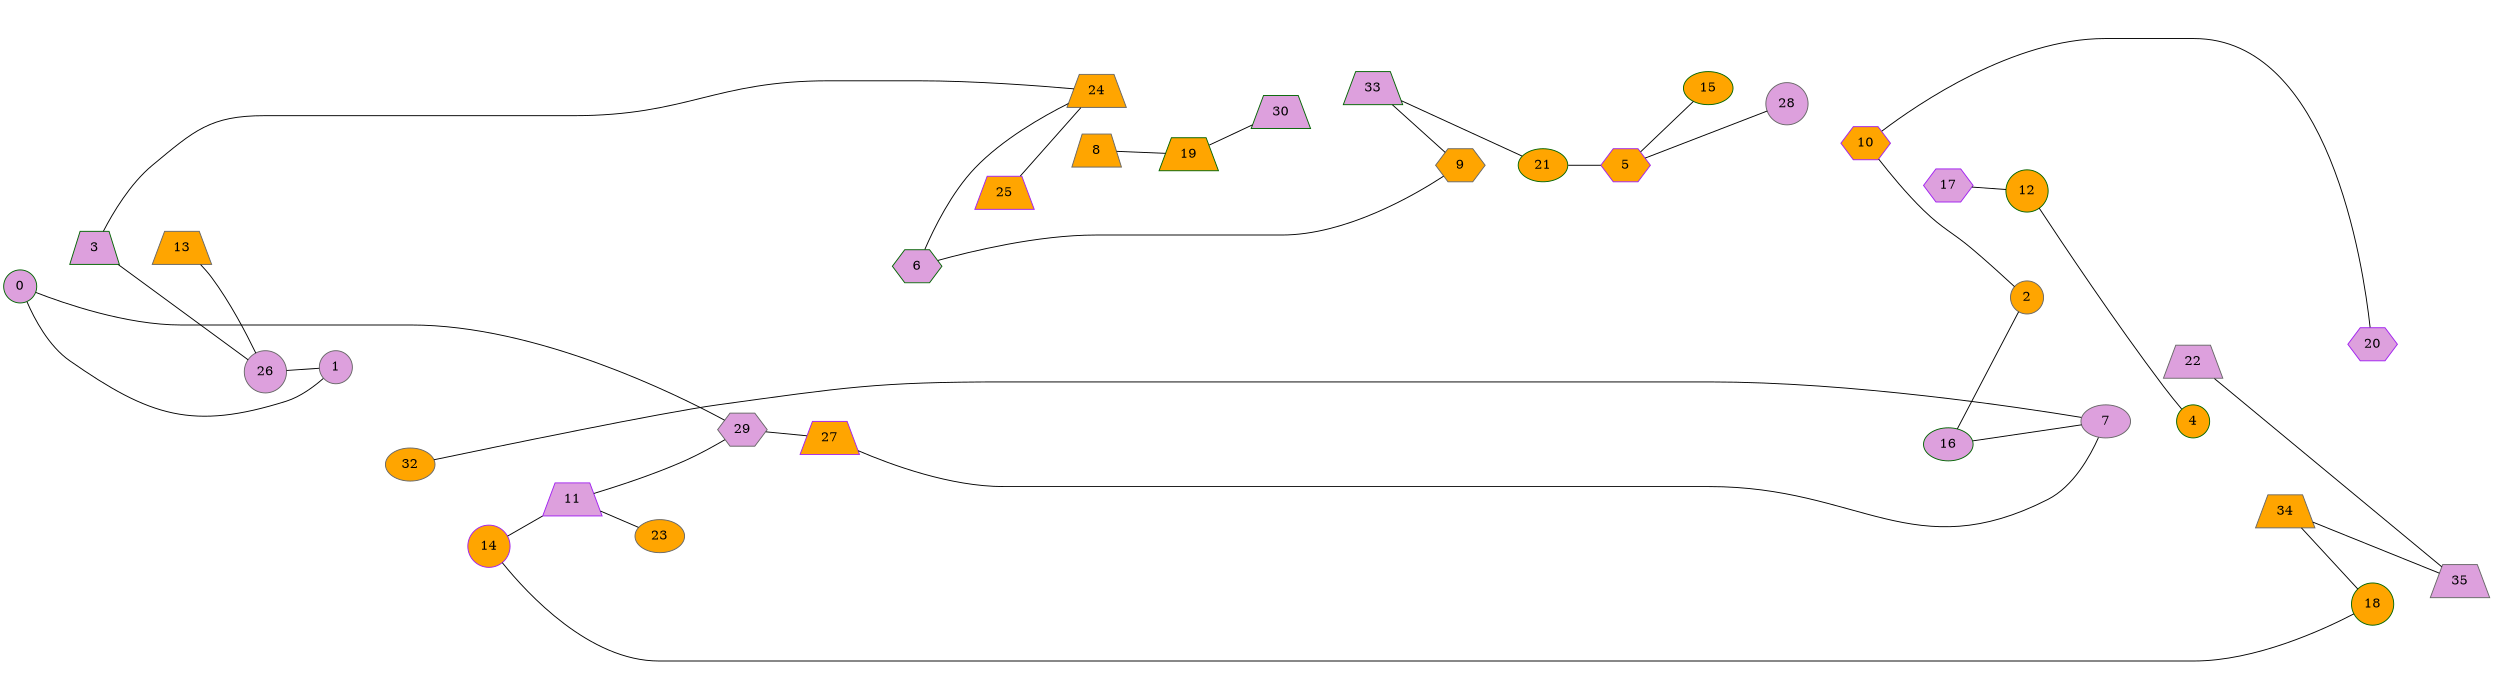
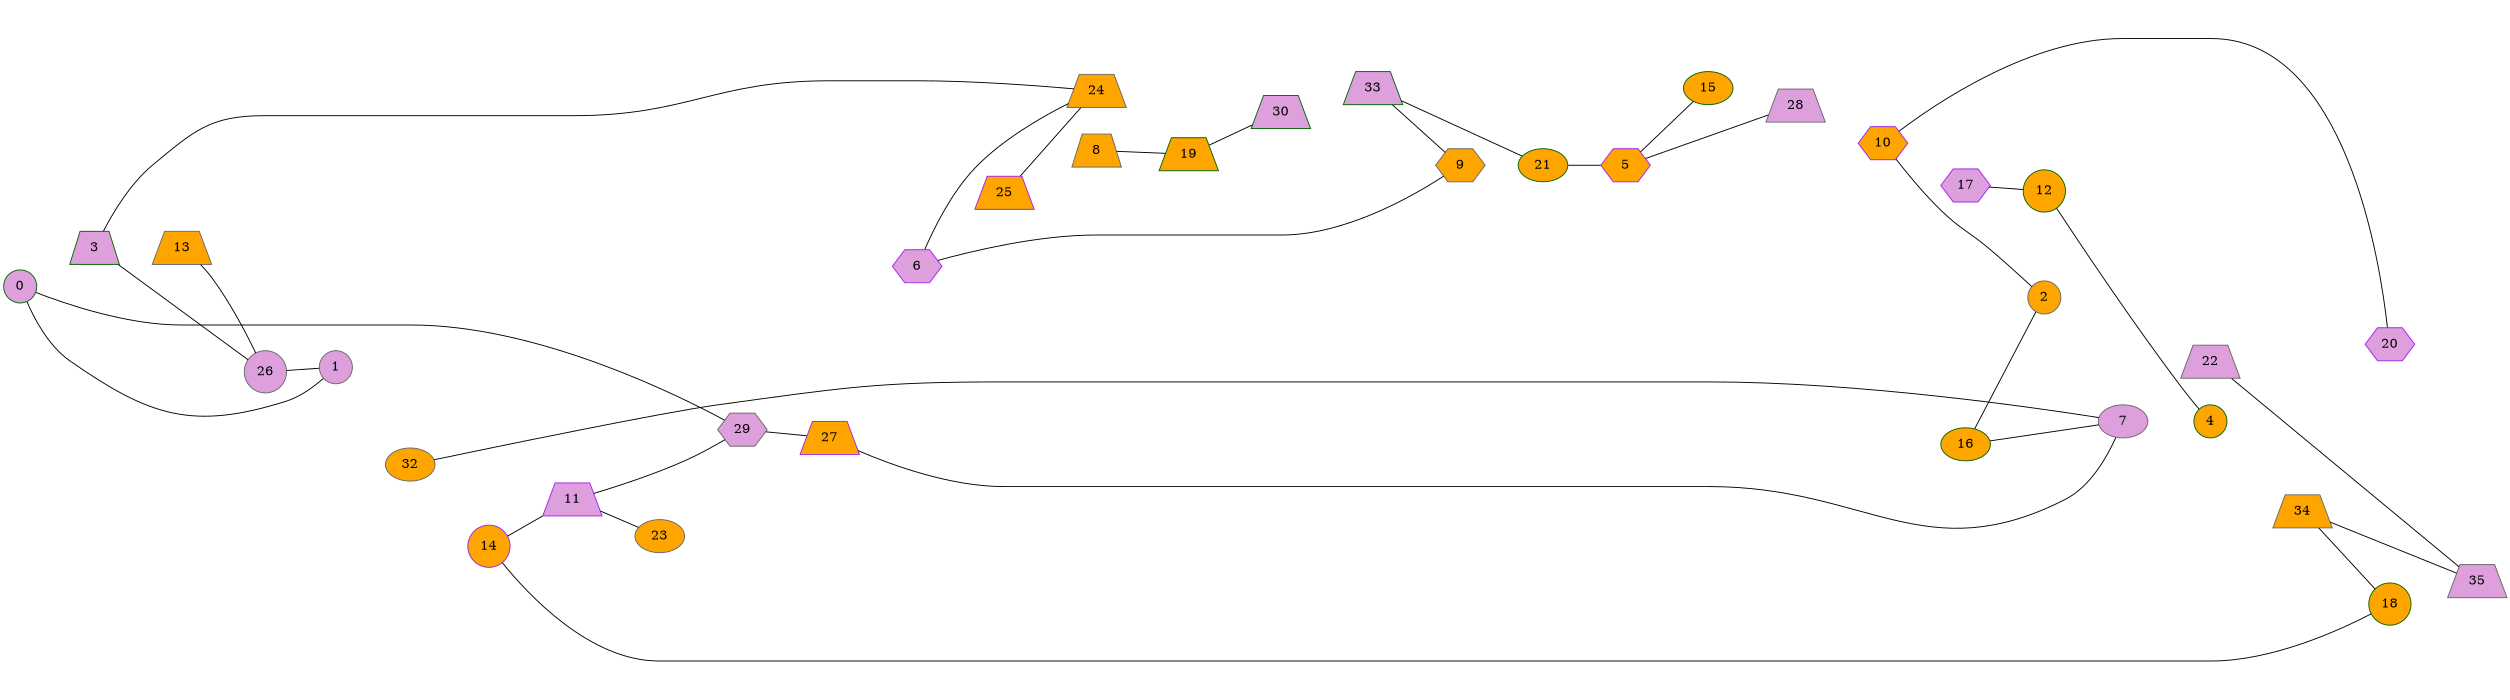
node "28": shape circle -> trapezium
node "6": color darkgreen -> purple
node "16": fillcolor plum -> orange
